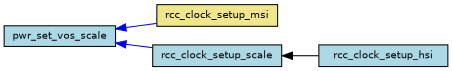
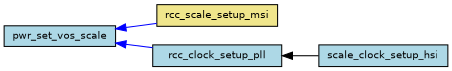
node "rcc_clock_setup_msi": label "rcc_clock_setup_msi" -> "rcc_scale_setup_msi"
node "rcc_clock_setup_scale": label "rcc_clock_setup_scale" -> "rcc_clock_setup_pll"
node "rcc_clock_setup_hsi": label "rcc_clock_setup_hsi" -> "scale_clock_setup_hsi"
